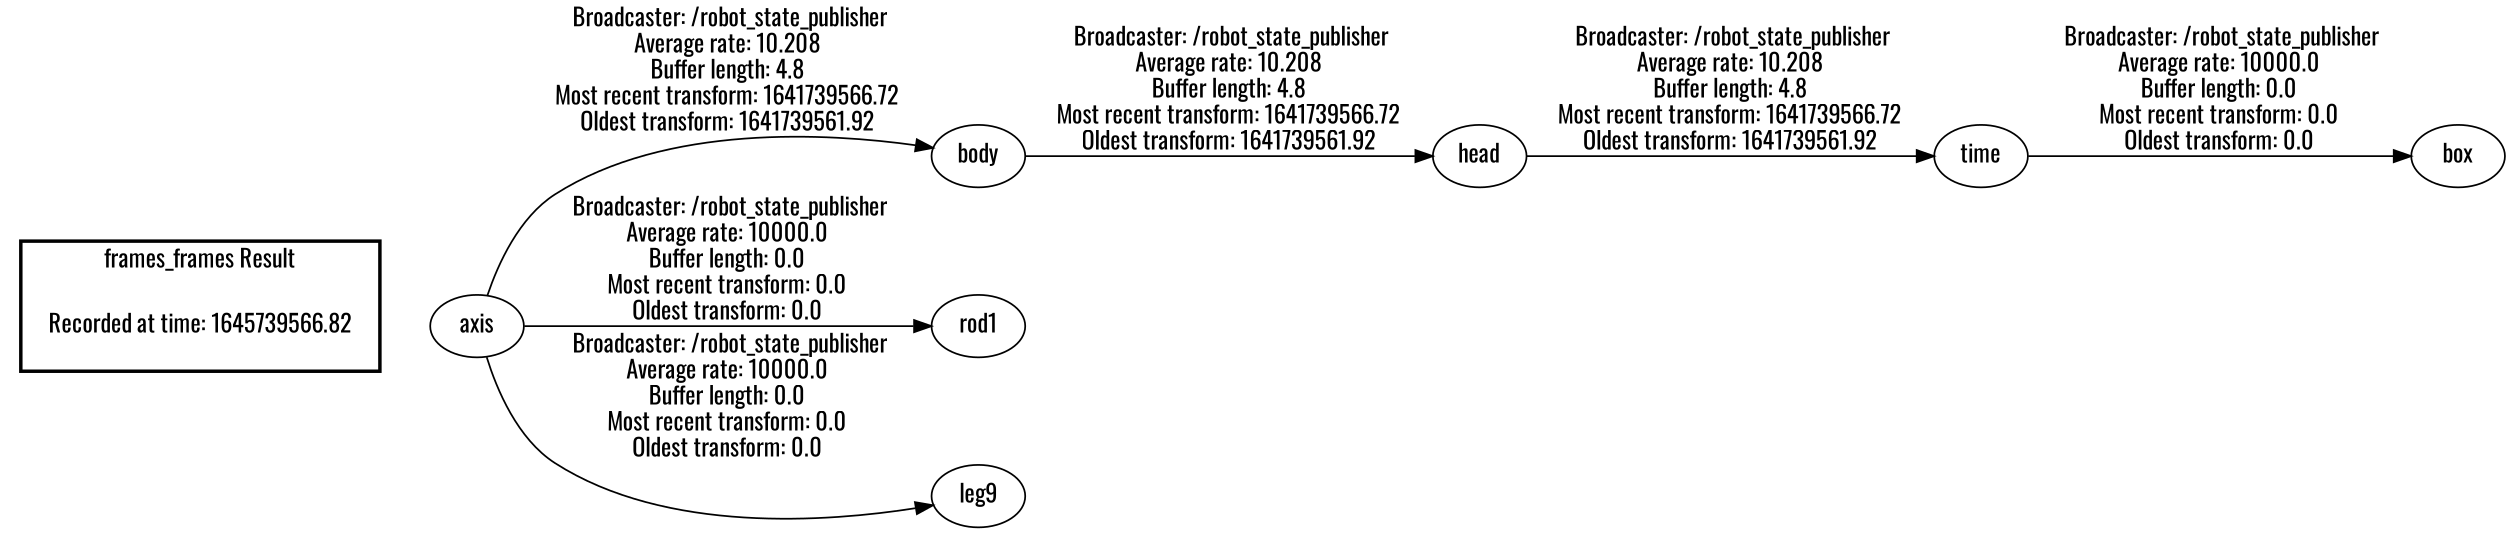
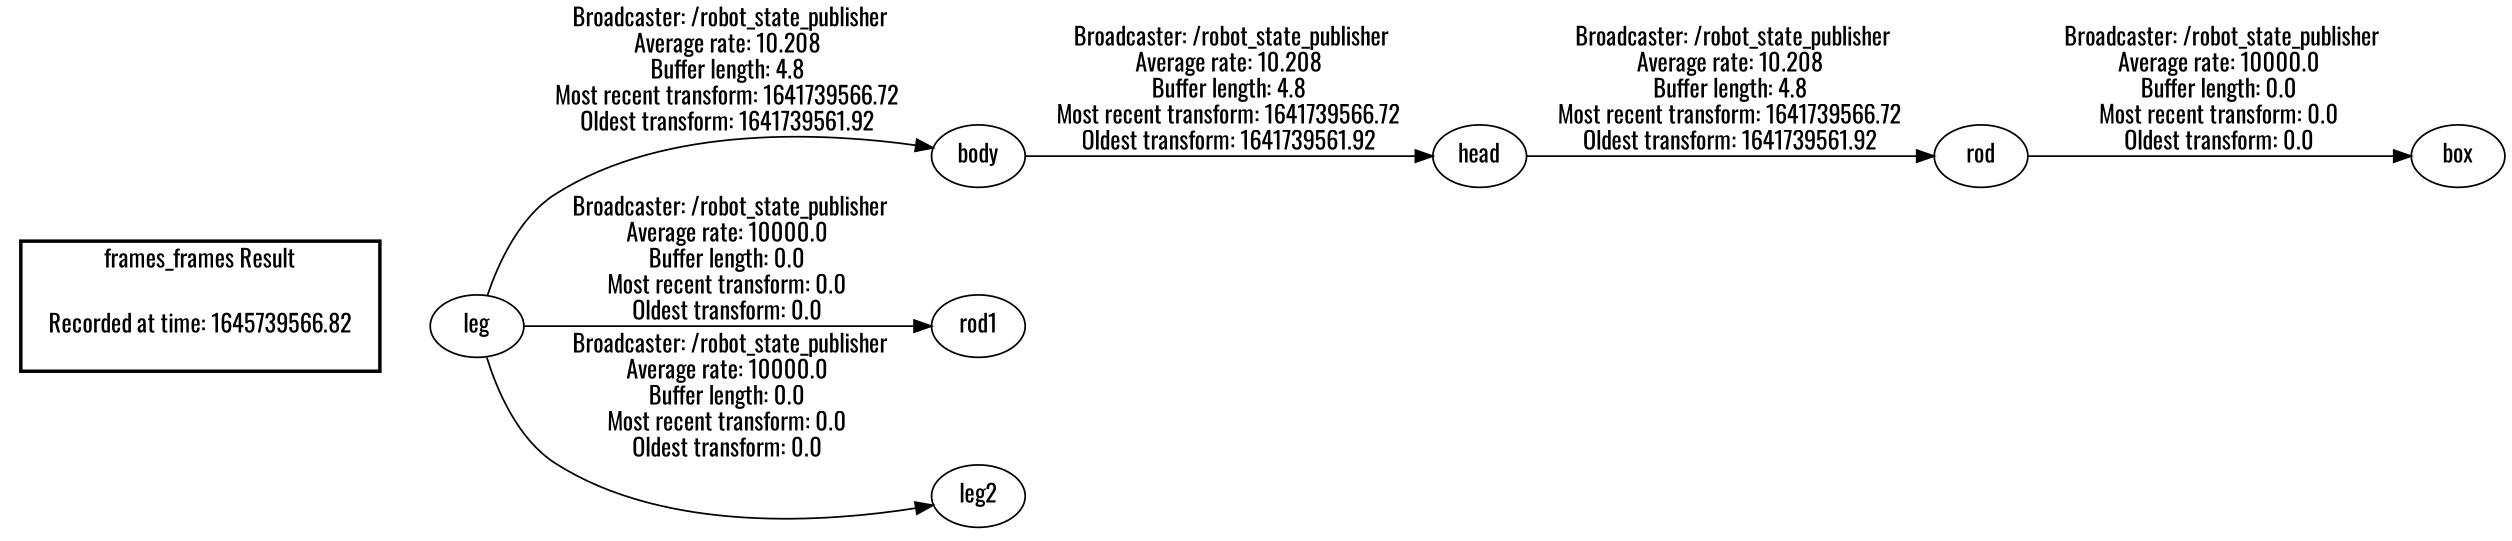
node "time": label "time" -> "rod"
node "axis": label "axis" -> "leg"
node "leg9": label "leg9" -> "leg2"
